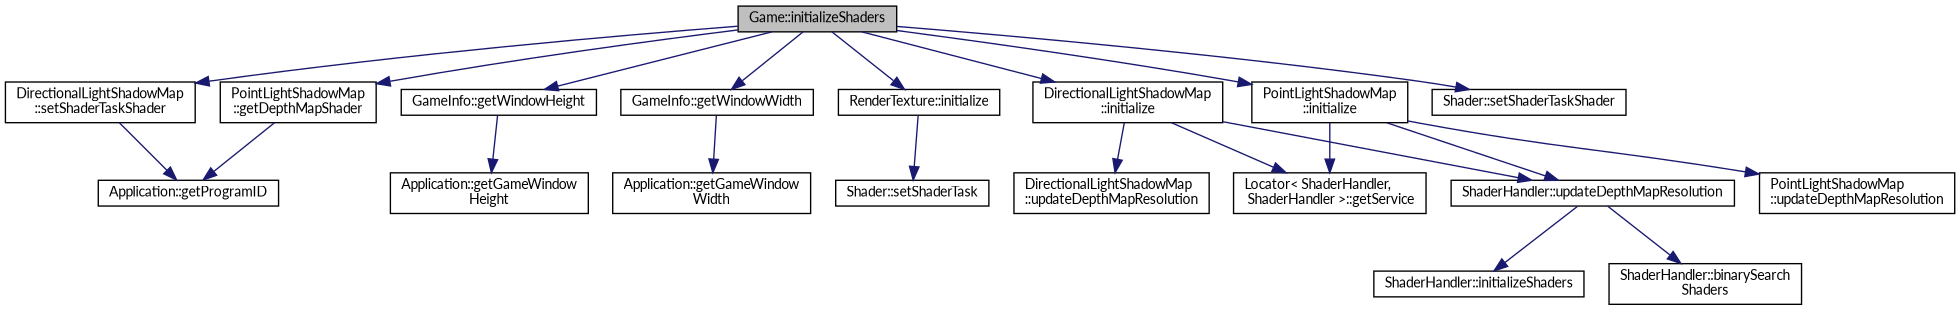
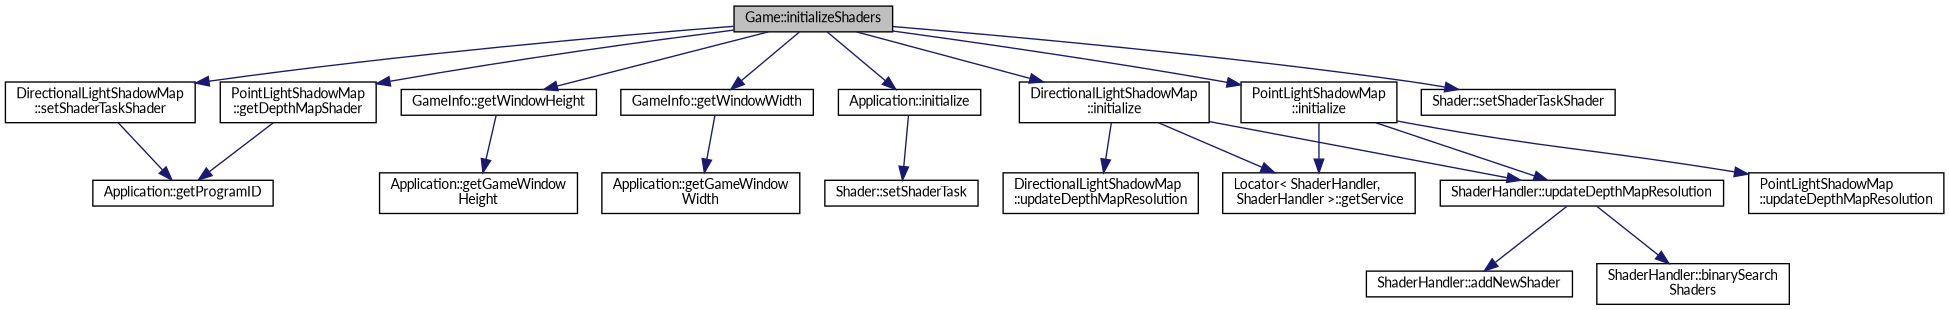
node "RenderTexture::initialize": label "RenderTexture::initialize" -> "Application::initialize"
node "ShaderHandler::initializeShaders": label "ShaderHandler::initializeShaders" -> "ShaderHandler::addNewShader"
